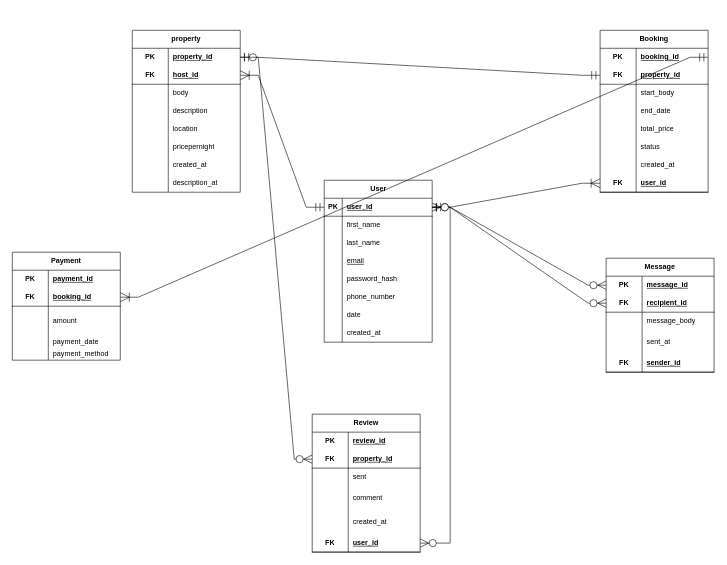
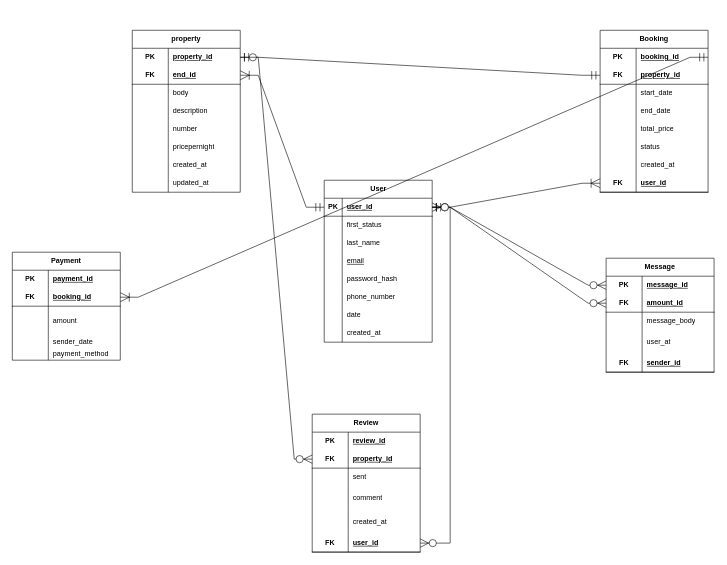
node "host_id": label "host_id" -> "end_id"
node "start_body": label "start_body" -> "start_date"
node "location": label "location" -> "number"
node "description_at": label "description_at" -> "updated_at"
node "first_name": label "first_name" -> "first_status"
node "recipient_id": label "recipient_id" -> "amount_id"
node "payment_date": label "payment_date" -> "sender_date"
node "sent_at": label "sent_at" -> "user_at"
